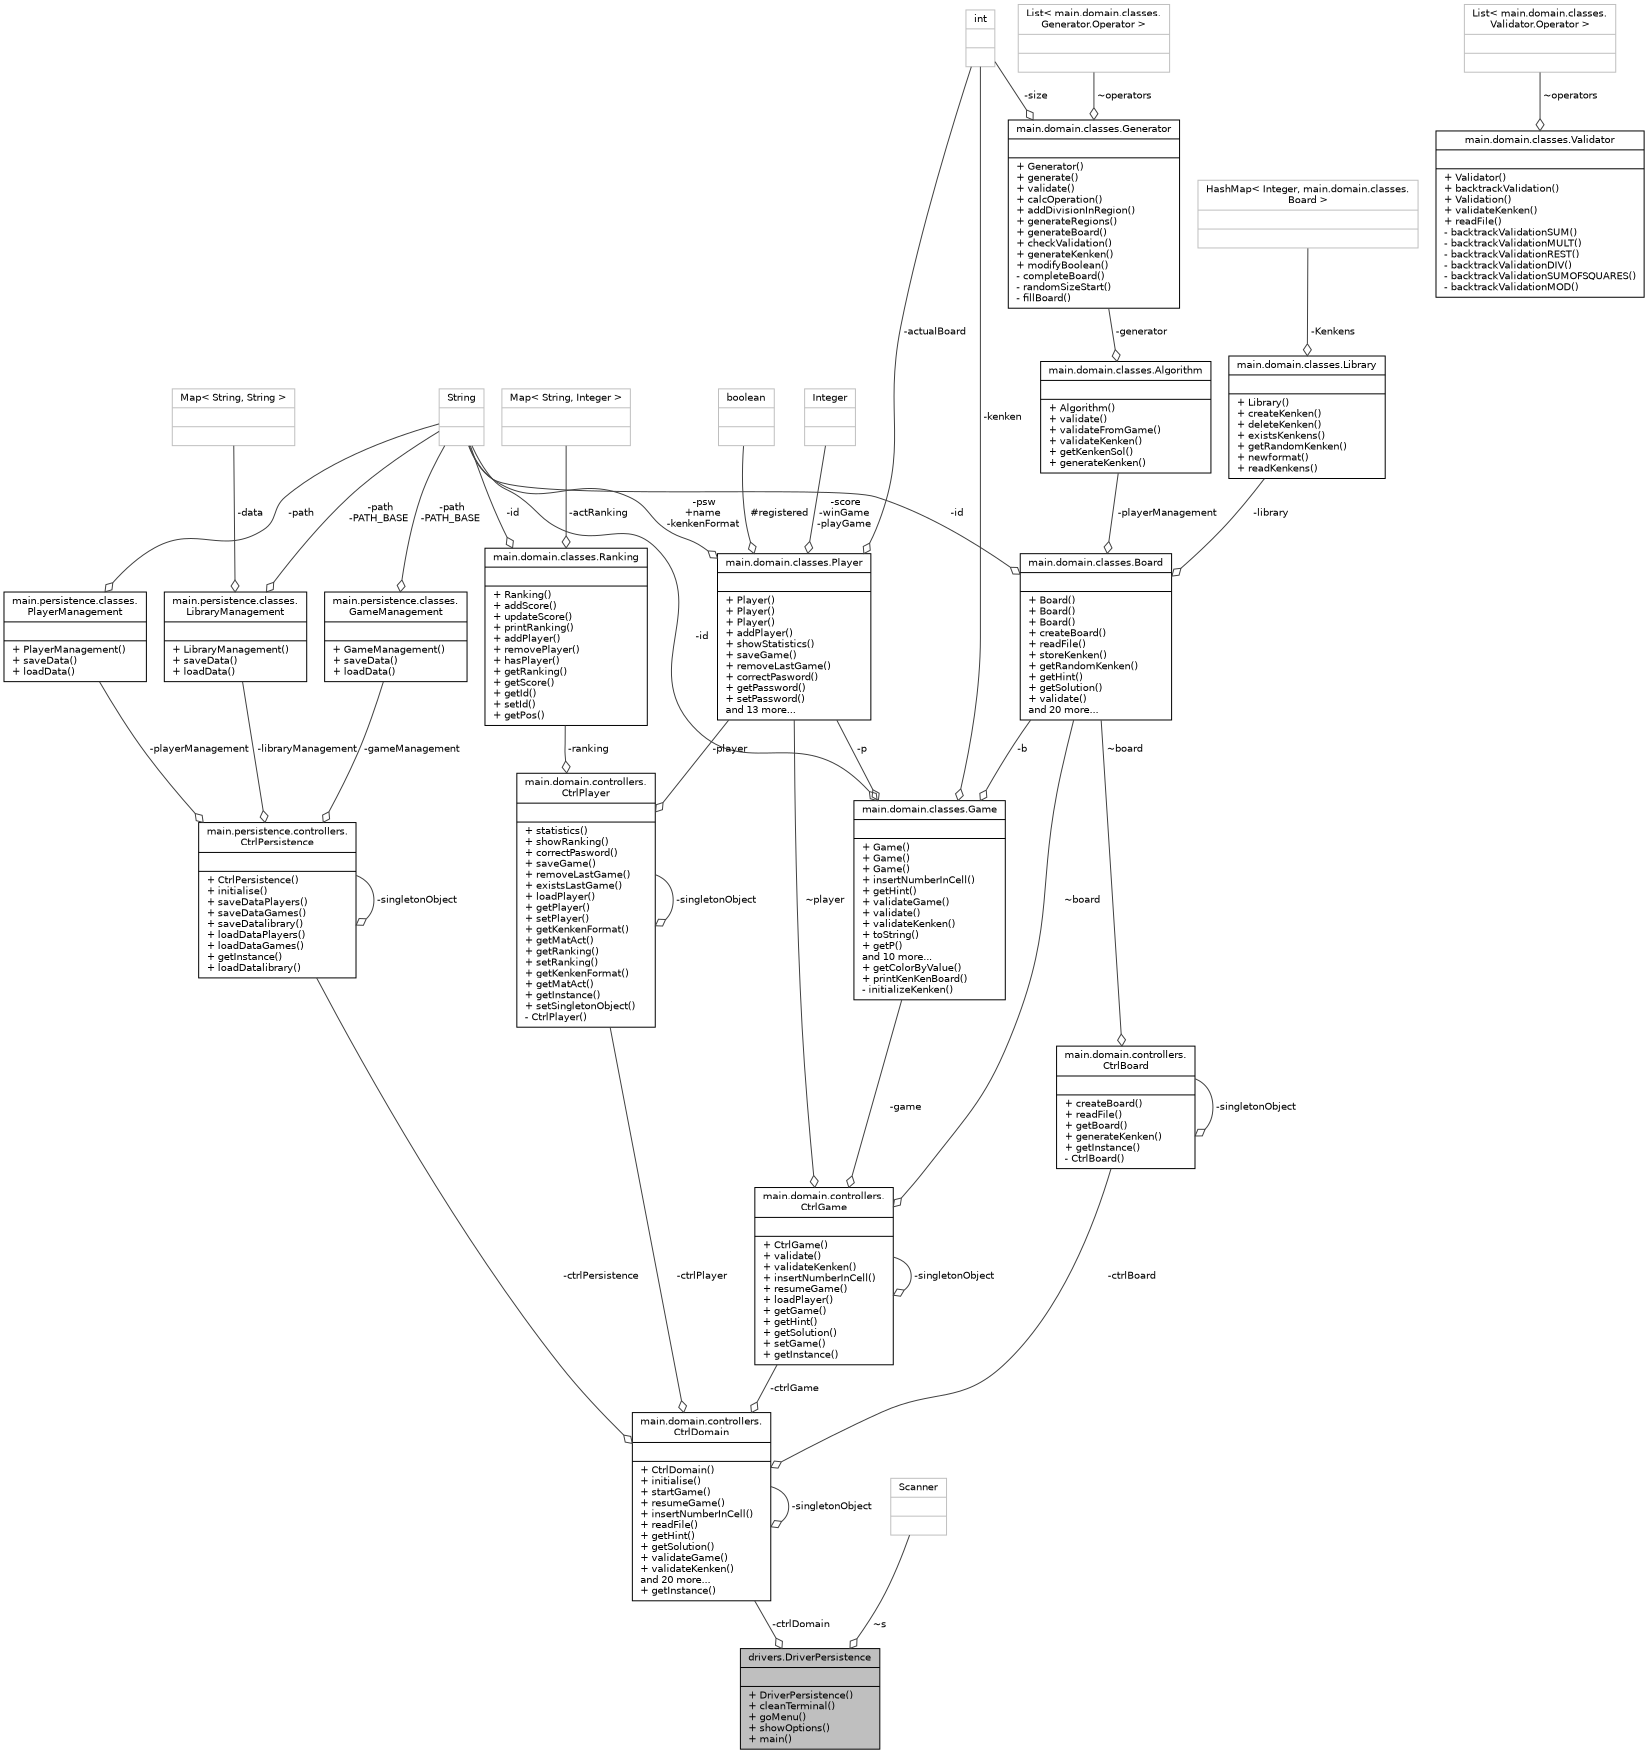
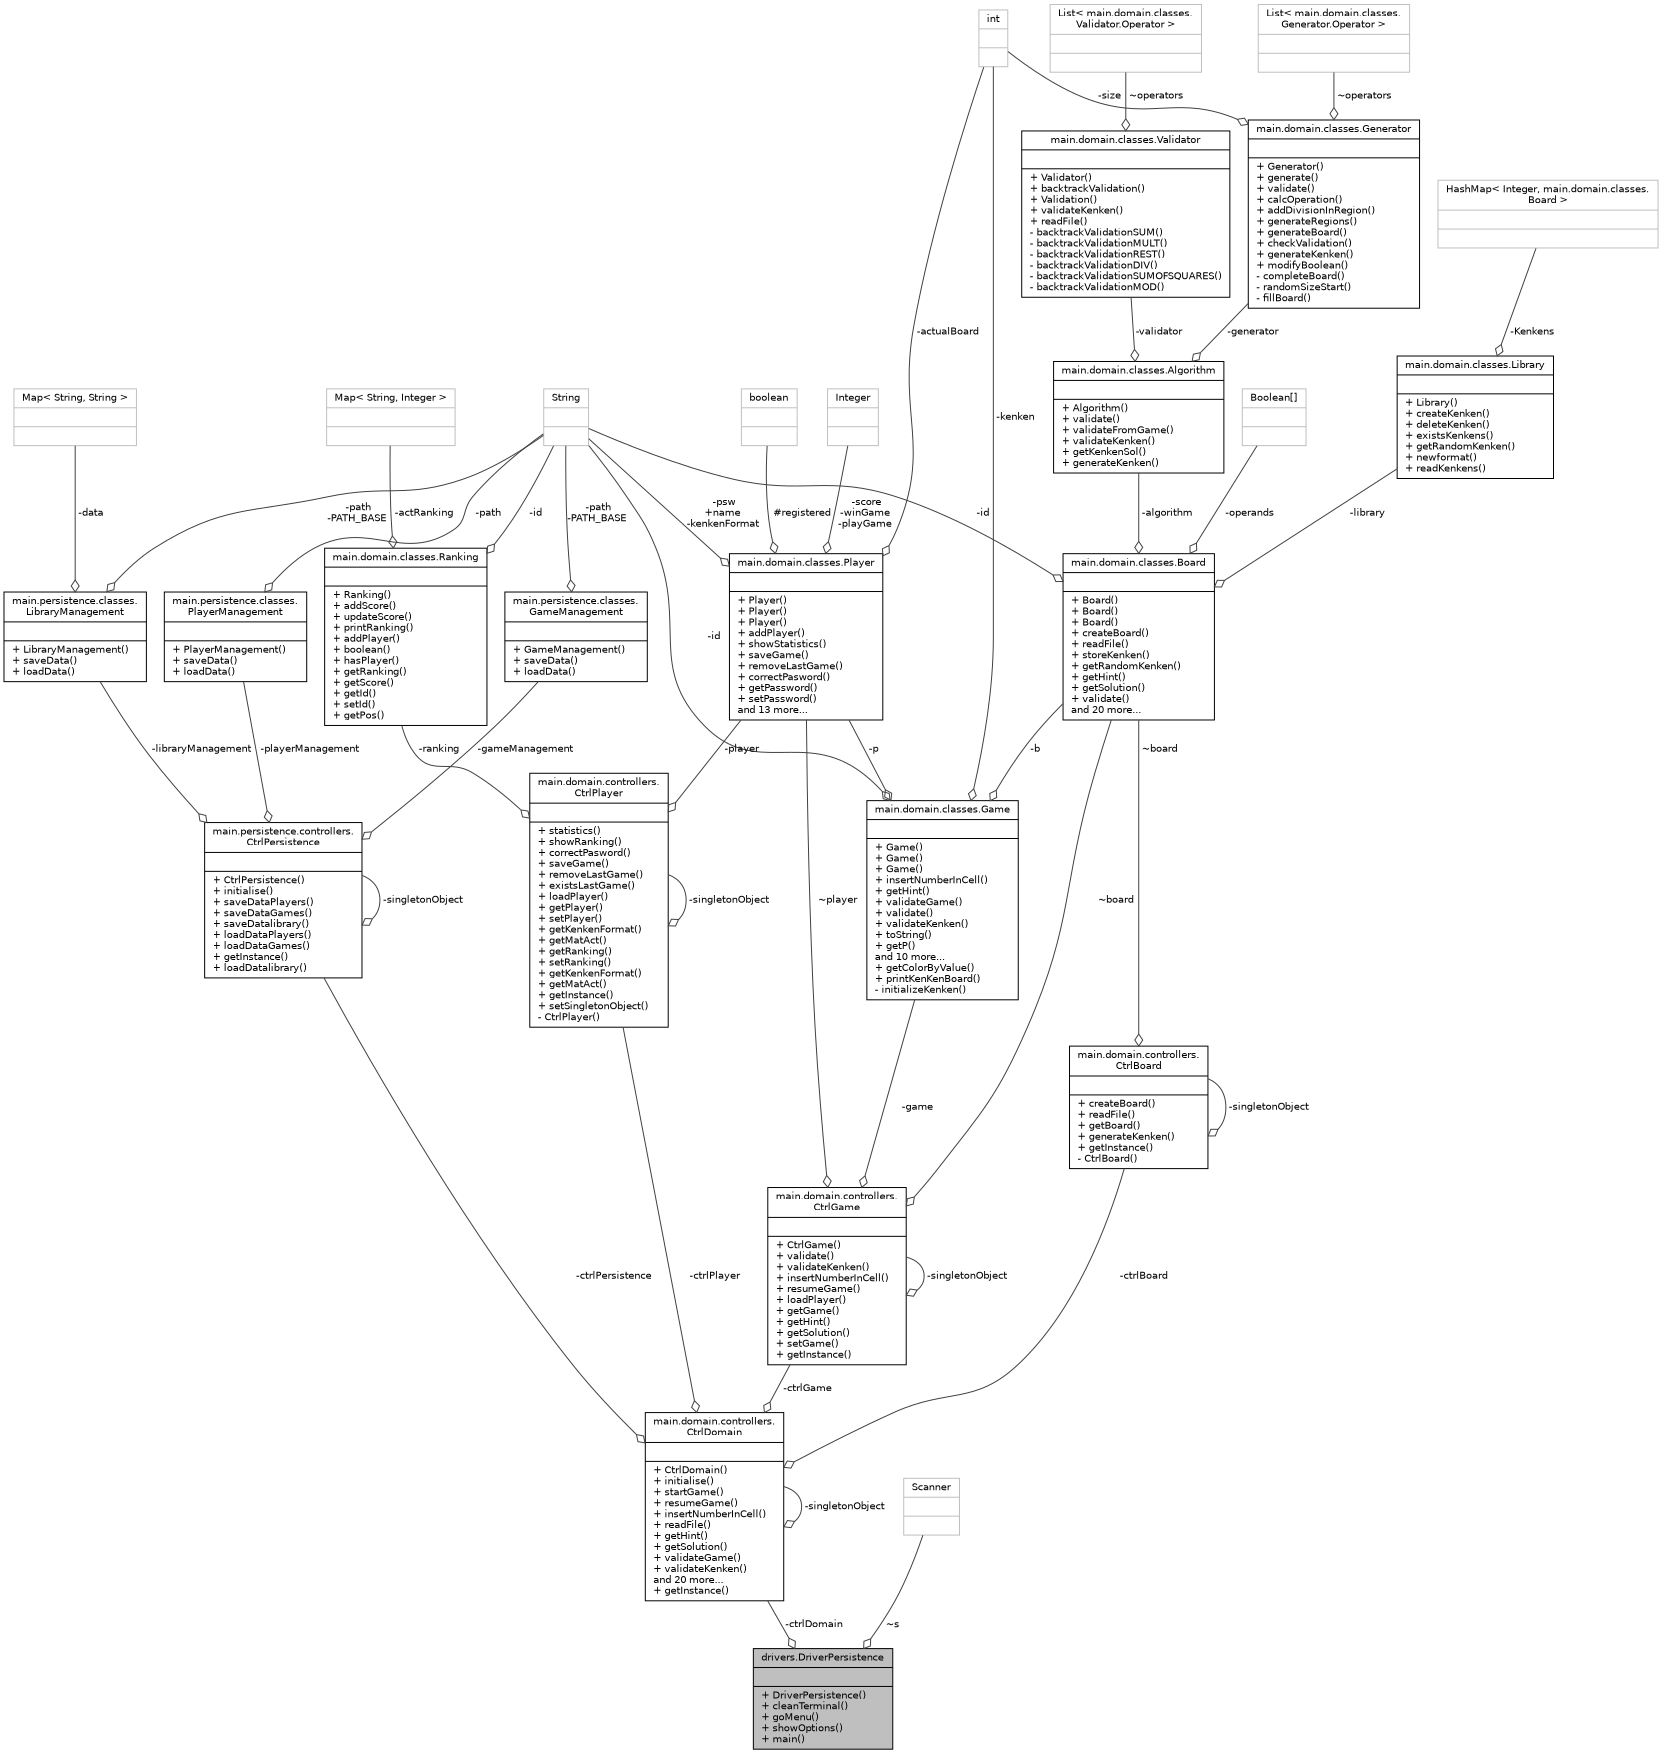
edge "main.domain.classes.Validator" -> "main.domain.classes.Algorithm": added, label "-validator"
node "Boolean[]": added
edge "main.domain.classes.Algorithm" -> "main.domain.classes.Board": label " -playerManagement" -> " -algorithm"
node "main.domain.classes.Ranking": text "+ removePlayer()" -> "+ boolean()"
